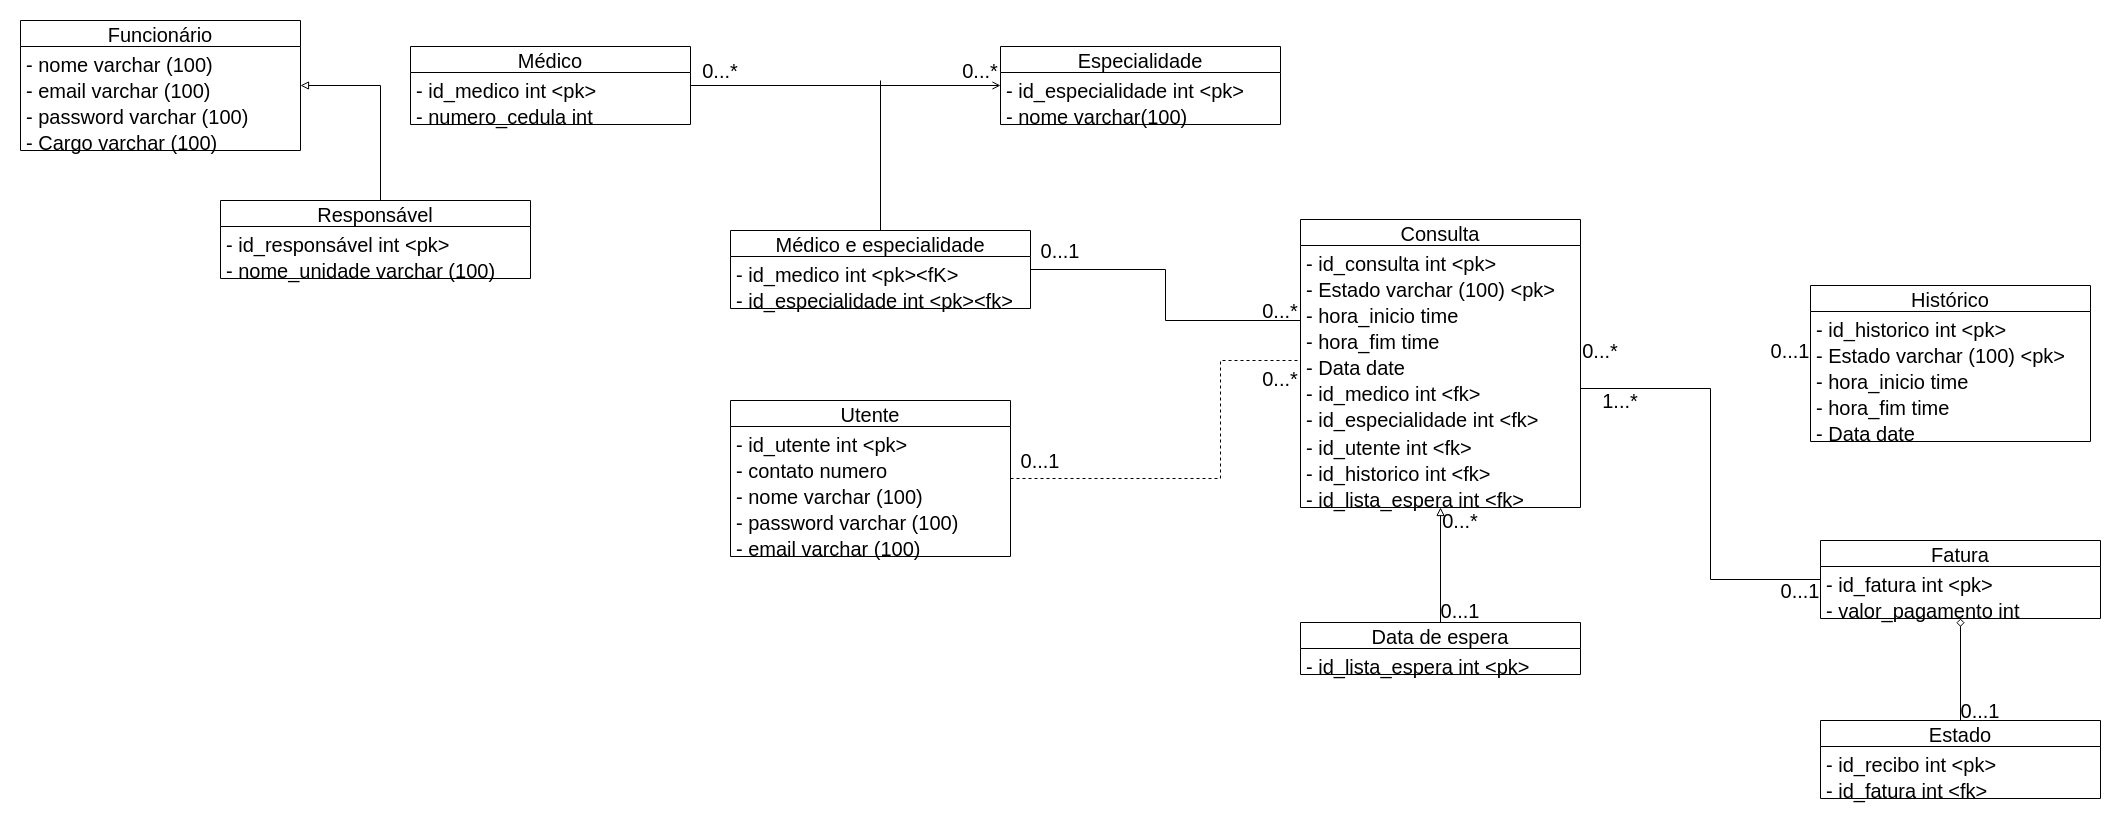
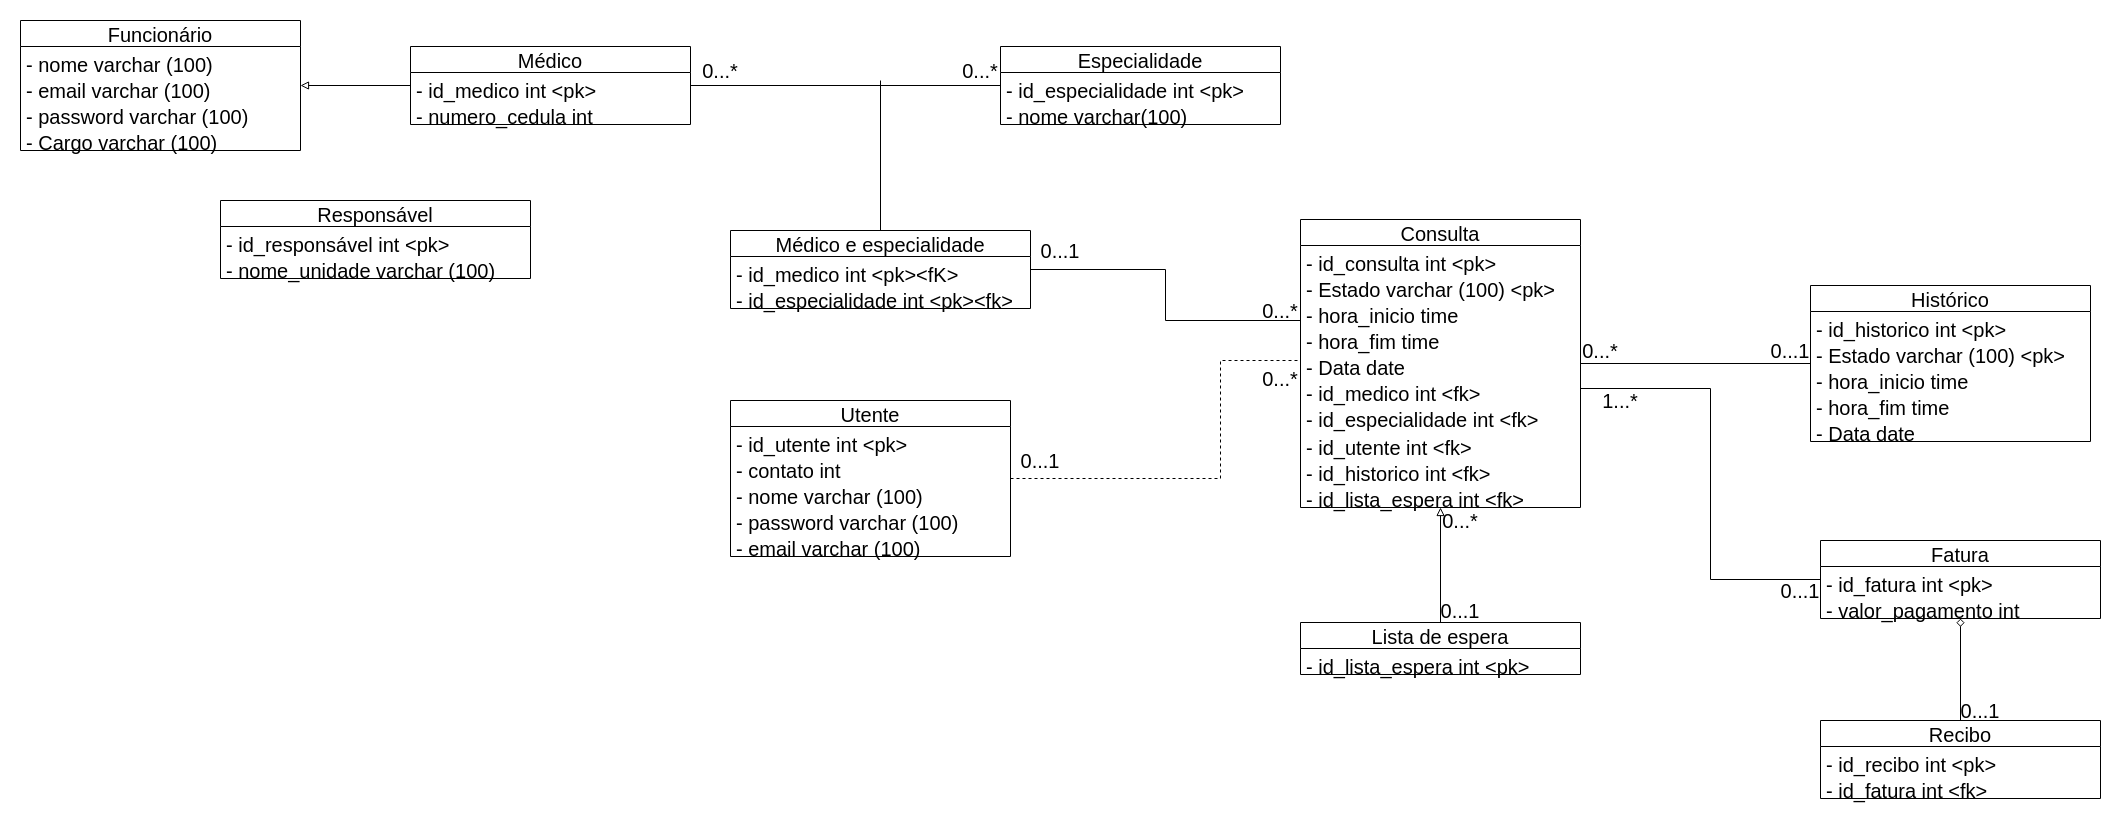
edge "Médico" -> "Funcionário": added
edge "Médico" -> "Especialidade": arrowhead open -> none
edge "Responsável" -> "Funcionário": removed
edge "Consulta" -- "Histórico": added
node "- contato numero": label "- contato numero" -> "- contato int"
node "Data de espera": label "Data de espera" -> "Lista de espera"
node "Estado": label "Estado" -> "Recibo"
